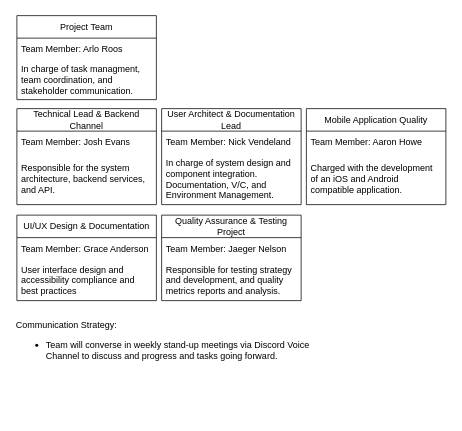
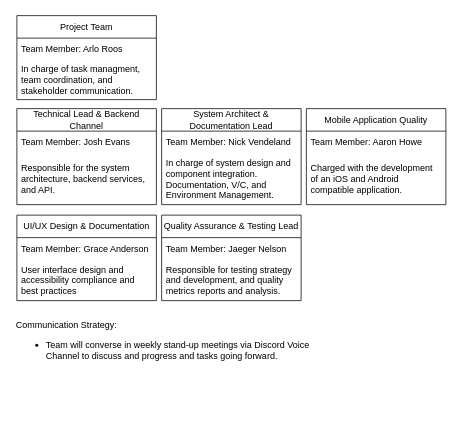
node "User Architect & Documentation Lead": label "User Architect & Documentation Lead" -> "System Architect & Documentation Lead"
node "Quality Assurance & Testing Project": label "Quality Assurance & Testing Project" -> "Quality Assurance & Testing Lead"
